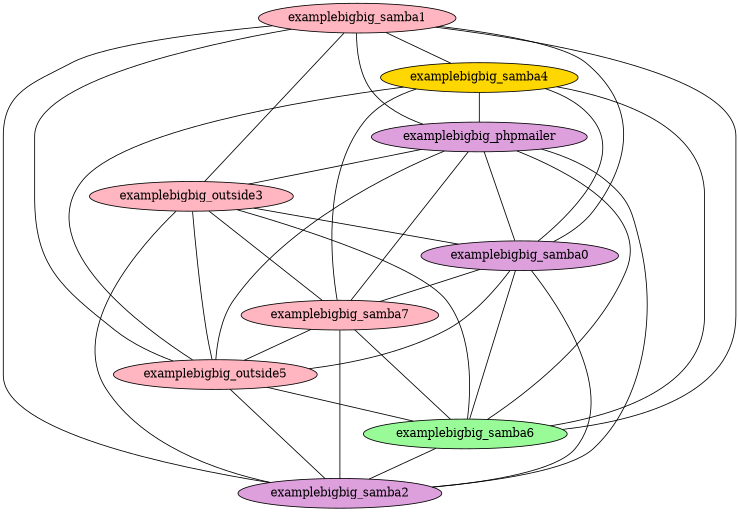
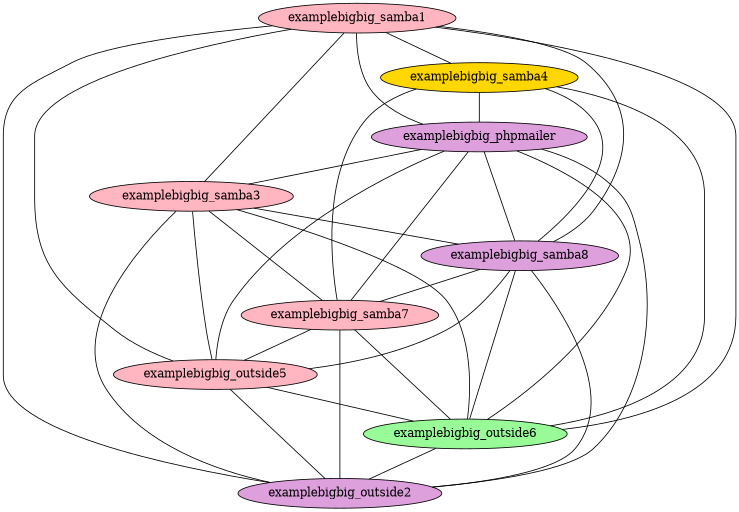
edge "examplebigbig_samba4" -- "examplebigbig_outside5": removed
node "examplebigbig_outside3": label "examplebigbig_outside3" -> "examplebigbig_samba3"
node "examplebigbig_samba0": label "examplebigbig_samba0" -> "examplebigbig_samba8"
node "examplebigbig_samba6": label "examplebigbig_samba6" -> "examplebigbig_outside6"
node "examplebigbig_samba2": label "examplebigbig_samba2" -> "examplebigbig_outside2"
